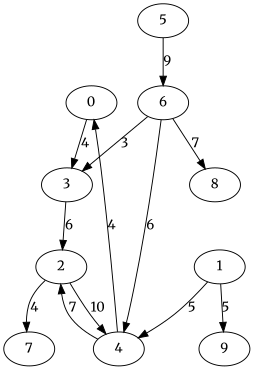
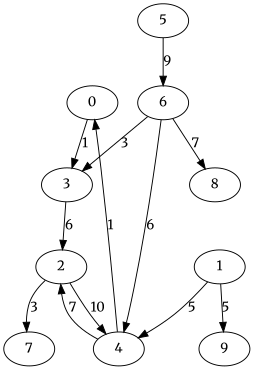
edge "0" -> "3": label "4" -> "1"
edge "4" -> "0": label "4" -> "1"
edge "2" -> "7": label "4" -> "3"
